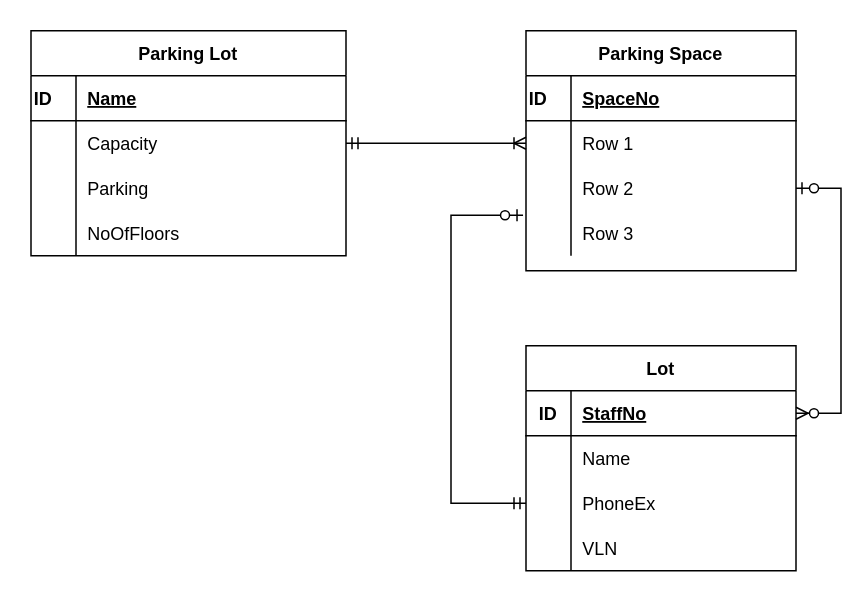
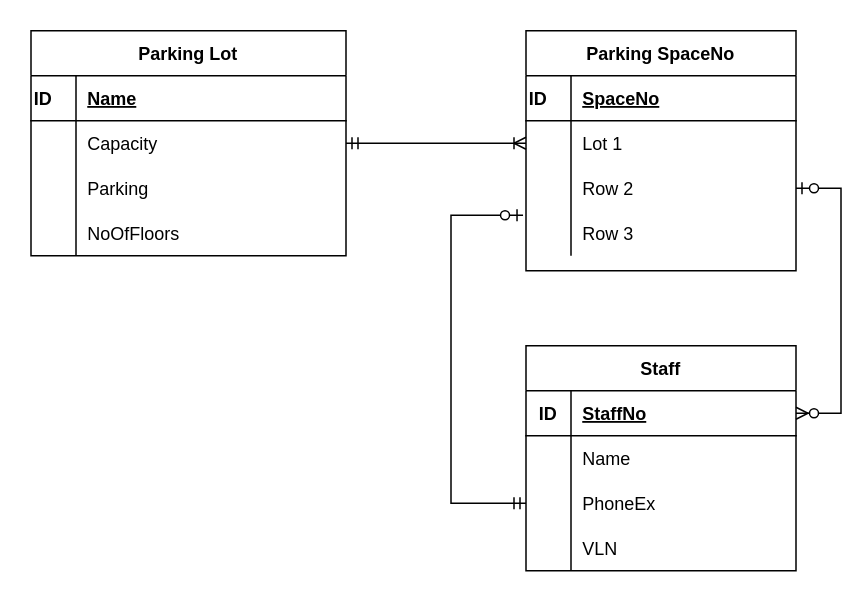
node "Parking Space": label "Parking Space" -> "Parking SpaceNo"
node "Row 1": label "Row 1" -> "Lot 1"
node "Lot": label "Lot" -> "Staff"
